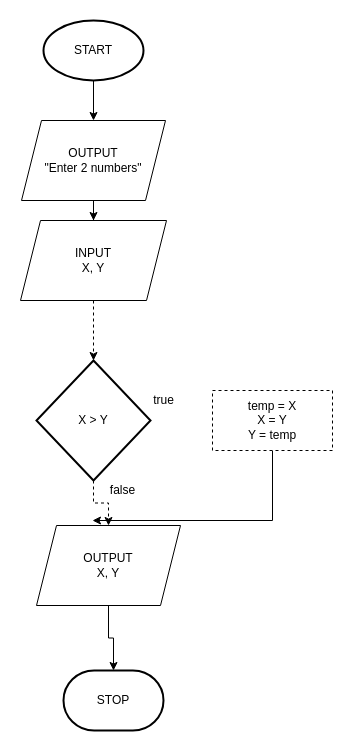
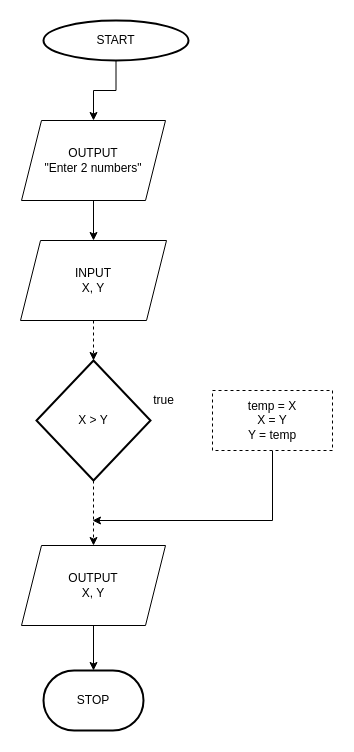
node "START": size 100x60 -> 145x40
node "INPUT X, Y": moved (94, 261) -> (94, 281)
node "false": removed
node "OUTPUT X, Y": moved (109, 566) -> (94, 586)
node "STOP": moved (114, 701) -> (94, 701)
